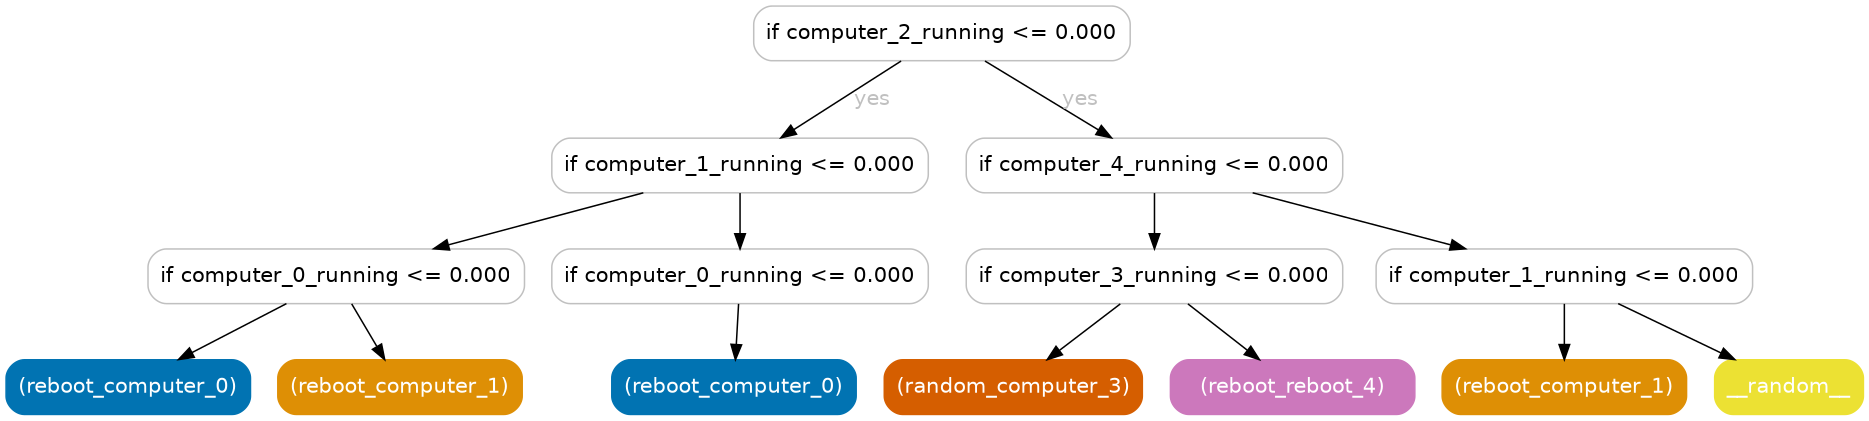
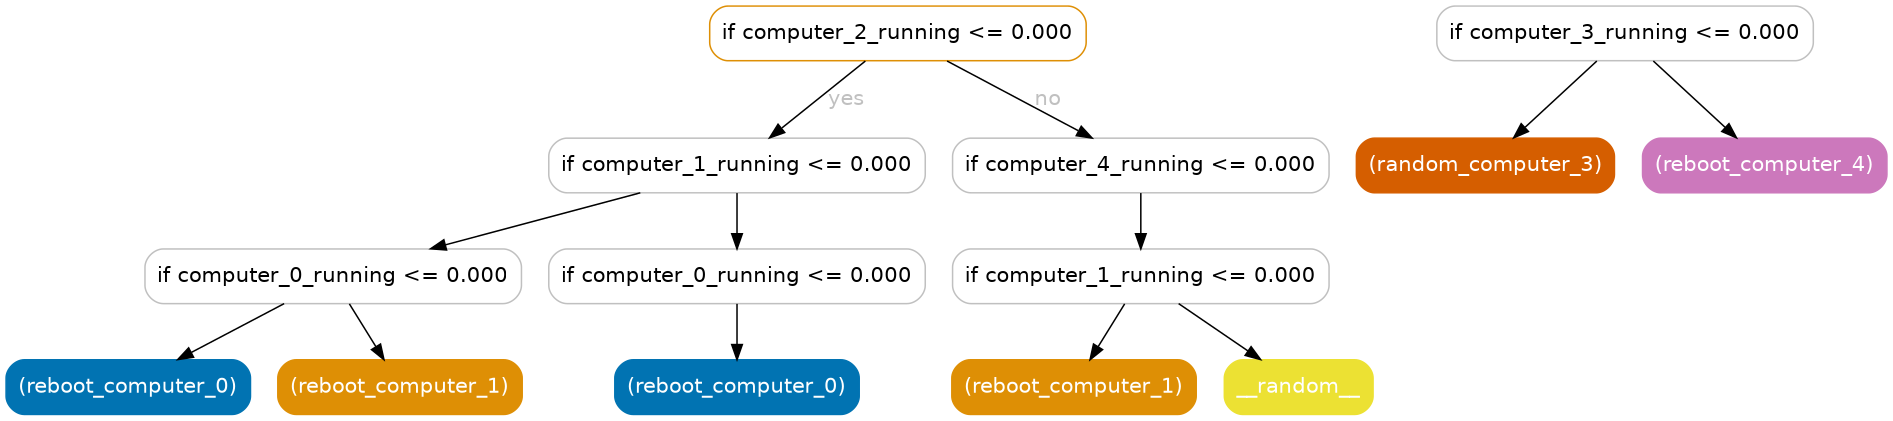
node "if computer_2_running <= 0.000": color gray -> #de8f05
edge "if computer_2_running <= 0.000" -> "if computer_4_running <= 0.000": label "yes" -> "no"
edge "if computer_4_running <= 0.000" -> "if computer_3_running <= 0.000": removed
node "(reboot_reboot_4)": label "(reboot_reboot_4)" -> "(reboot_computer_4)"
